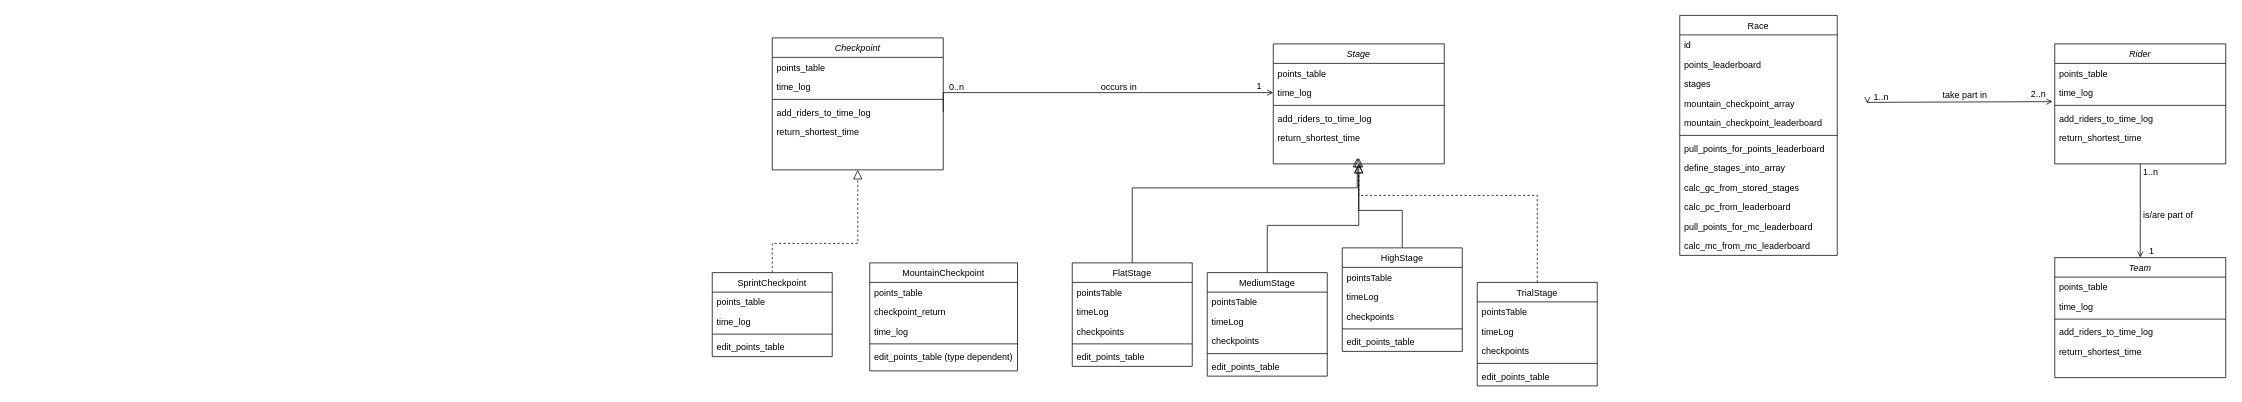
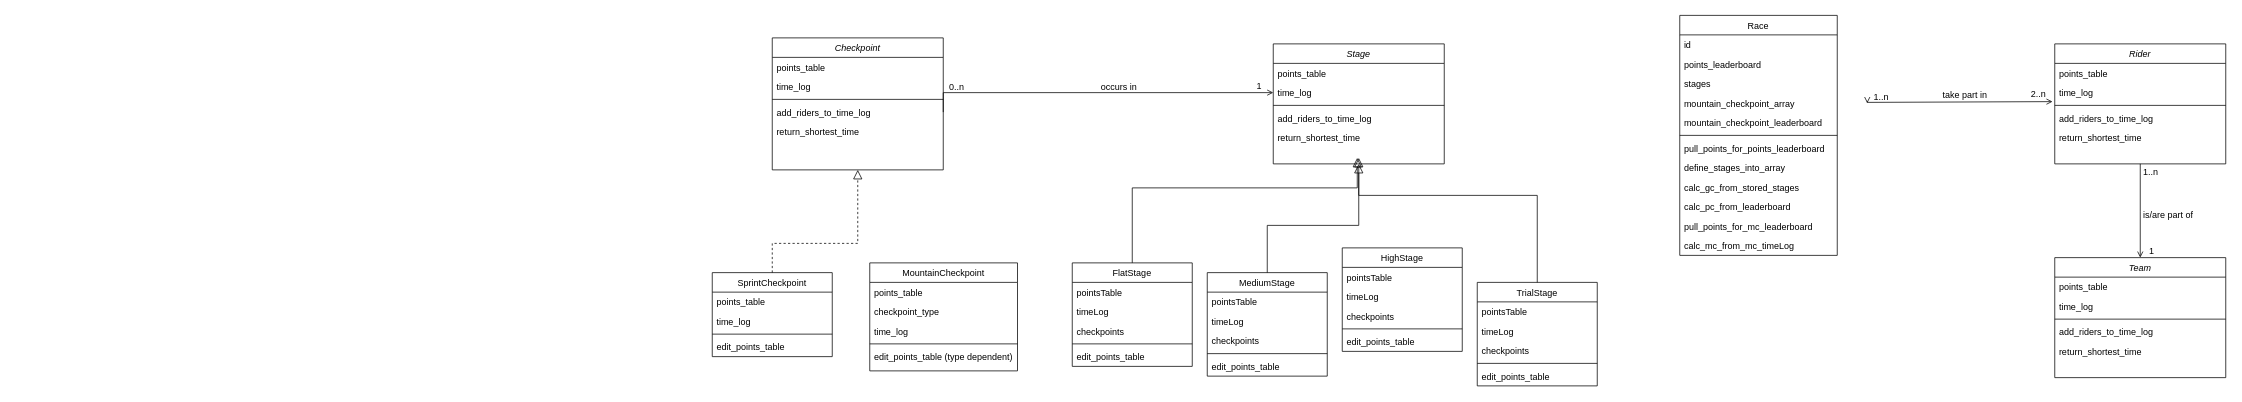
edge "TrialStage" -> "Stage": style dashed -> solid
edge "HighStage" -> "Stage": removed
node "calc_mc_from_mc_leaderboard": label "calc_mc_from_mc_leaderboard" -> "calc_mc_from_mc_timeLog"
node "checkpoint_return": label "checkpoint_return" -> "checkpoint_type"
